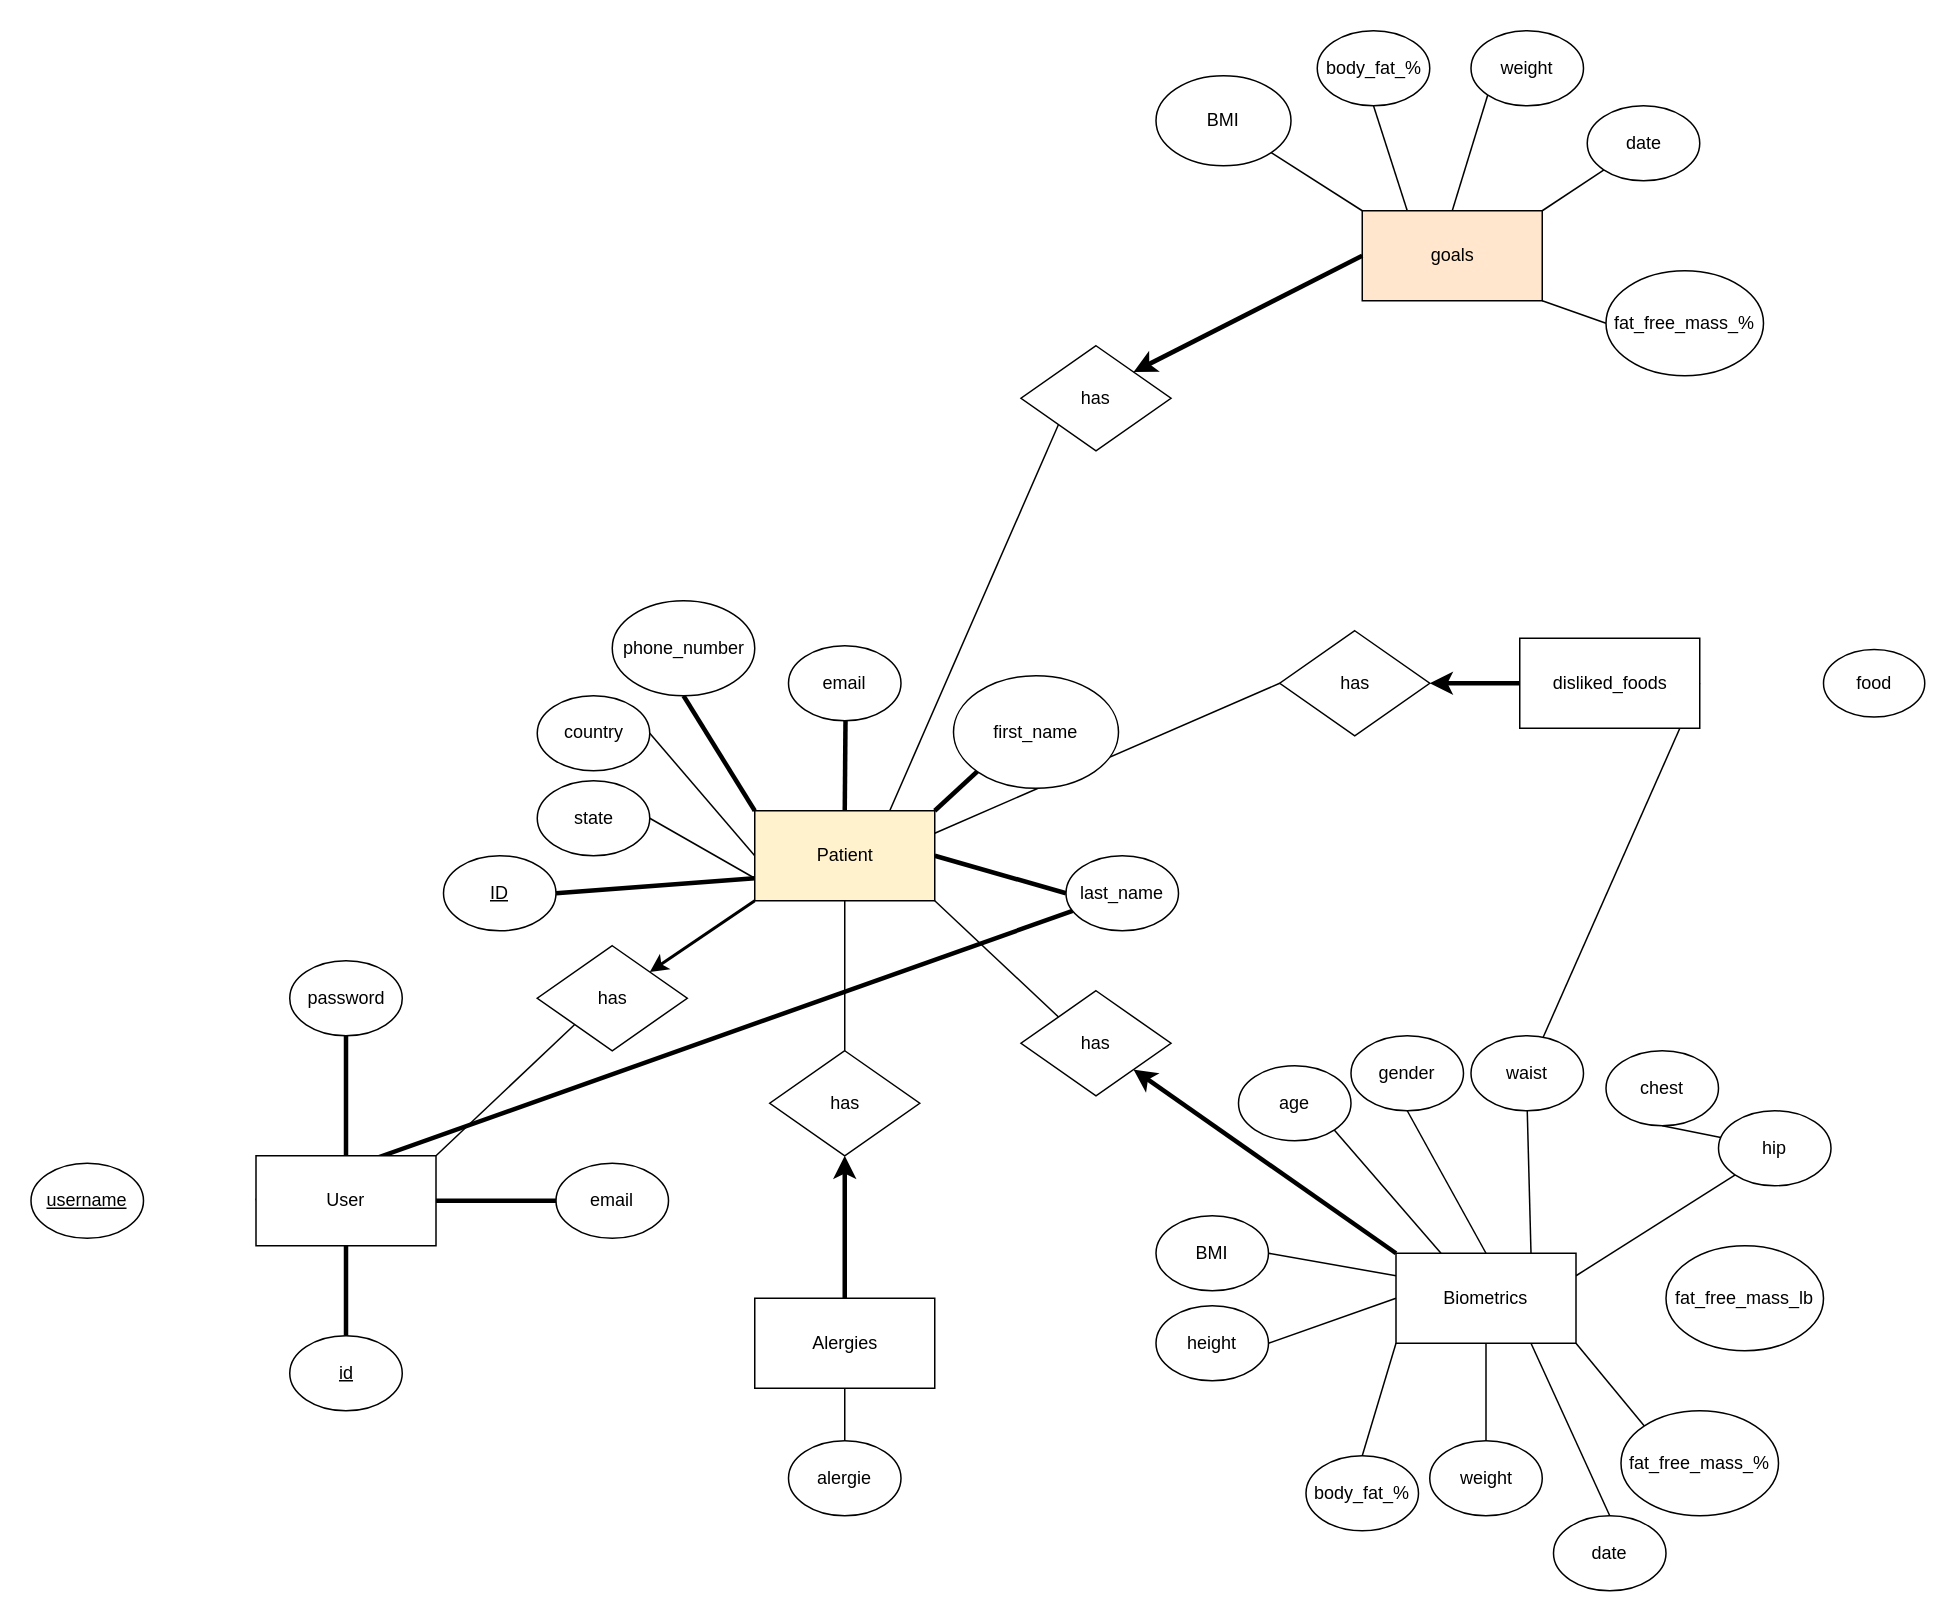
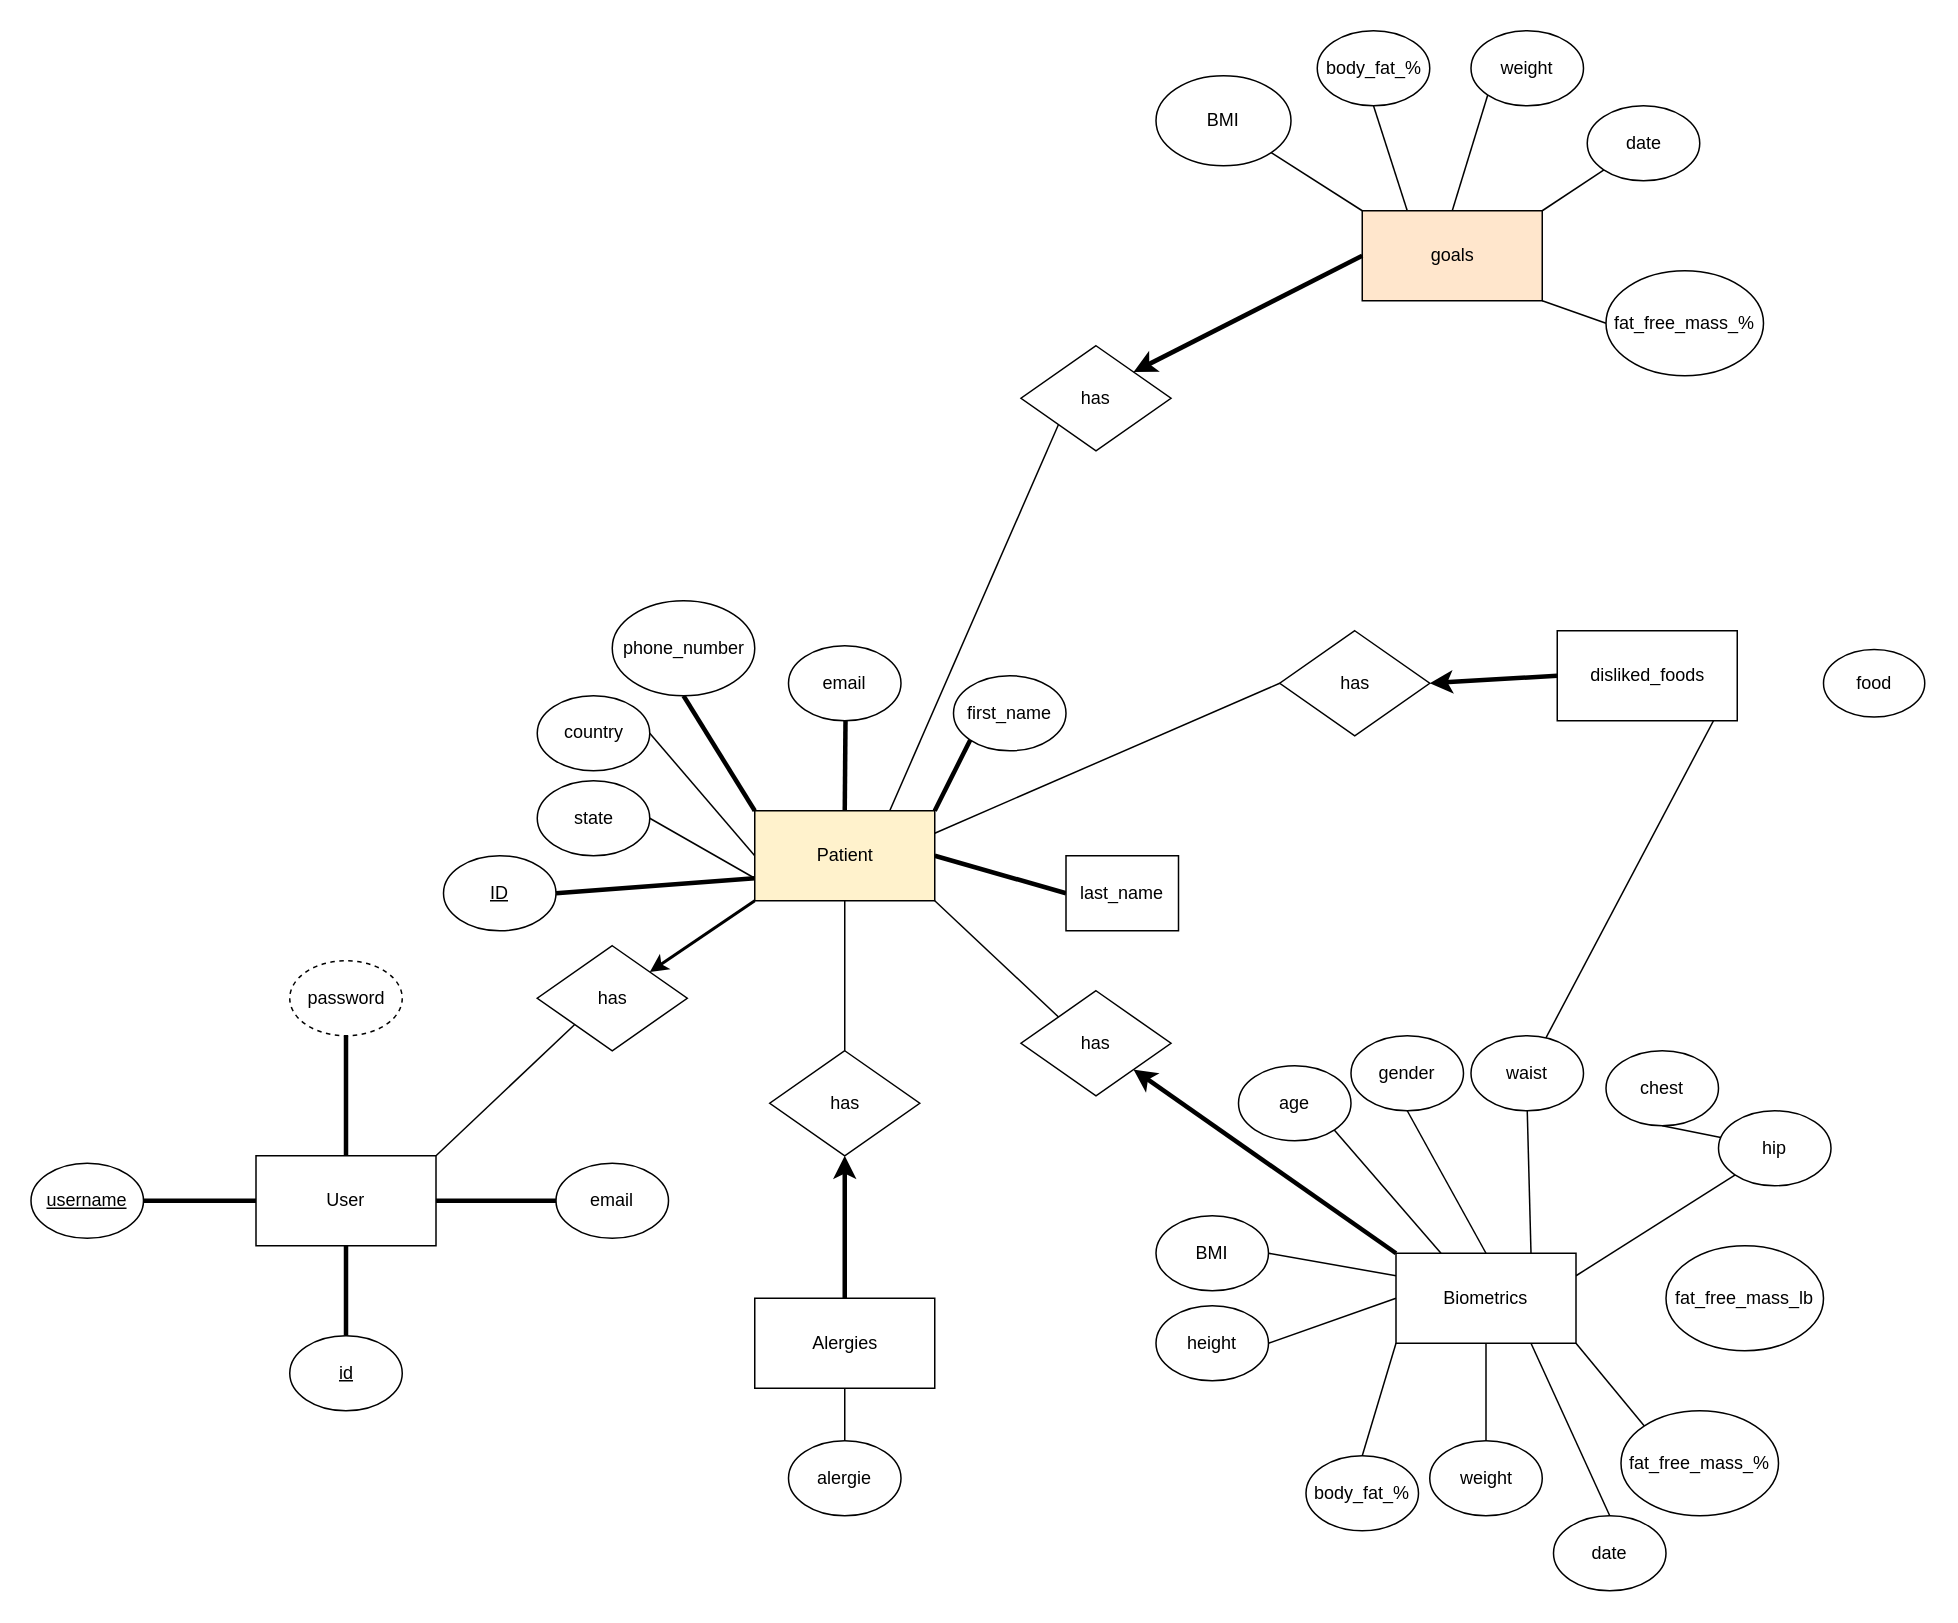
node "disliked_foods": moved (1610, 683) -> (1647, 676)
node "first_name": size 165x113 -> 113x75
node "last_name": shape ellipse -> rectangle
node "password": style solid -> dashed
edge "last_name" -- "User": now "username" -- "User"
